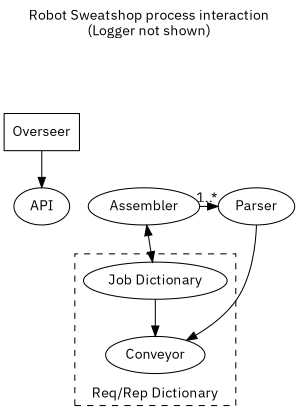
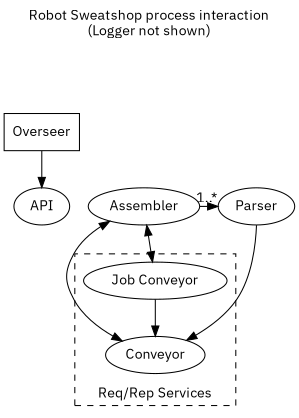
node "Job Dictionary": label "Job Dictionary" -> "Job Conveyor"
edge "Assembler" -- "Conveyor": added
cluster "Req/Rep Dictionary": label "Req/Rep Dictionary" -> "Req/Rep Services"
